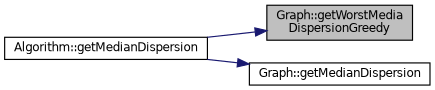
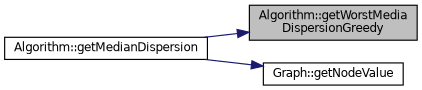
node "Graph::getWorstMedia DispersionGreedy": label "Graph::getWorstMedia DispersionGreedy" -> "Algorithm::getWorstMedia DispersionGreedy"
node "Graph::getMedianDispersion": label "Graph::getMedianDispersion" -> "Graph::getNodeValue"
